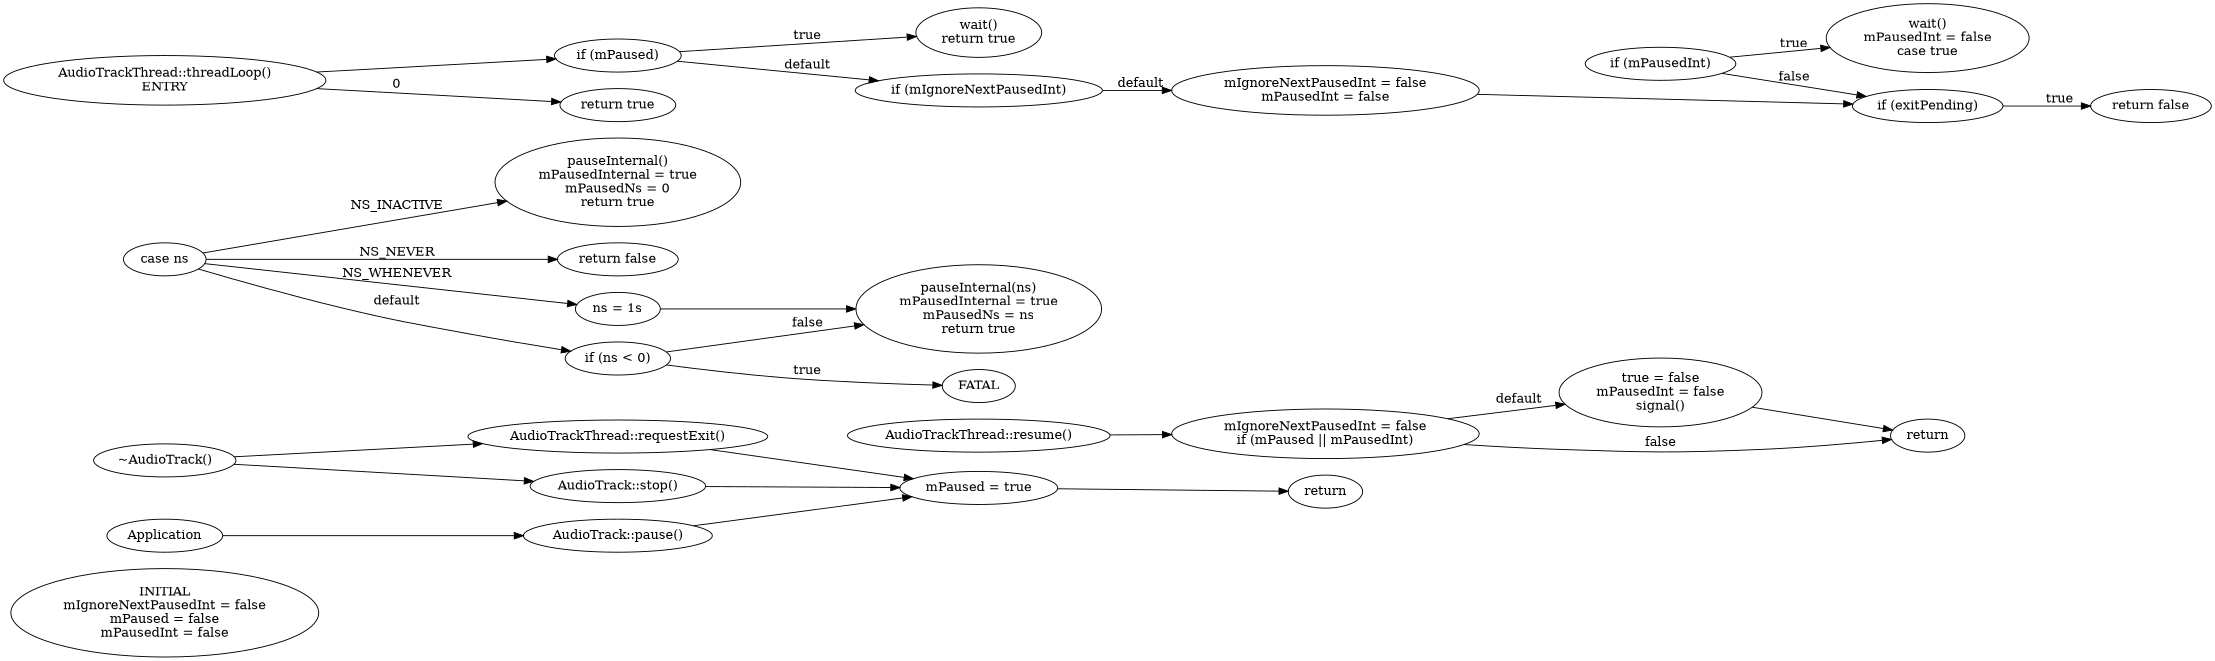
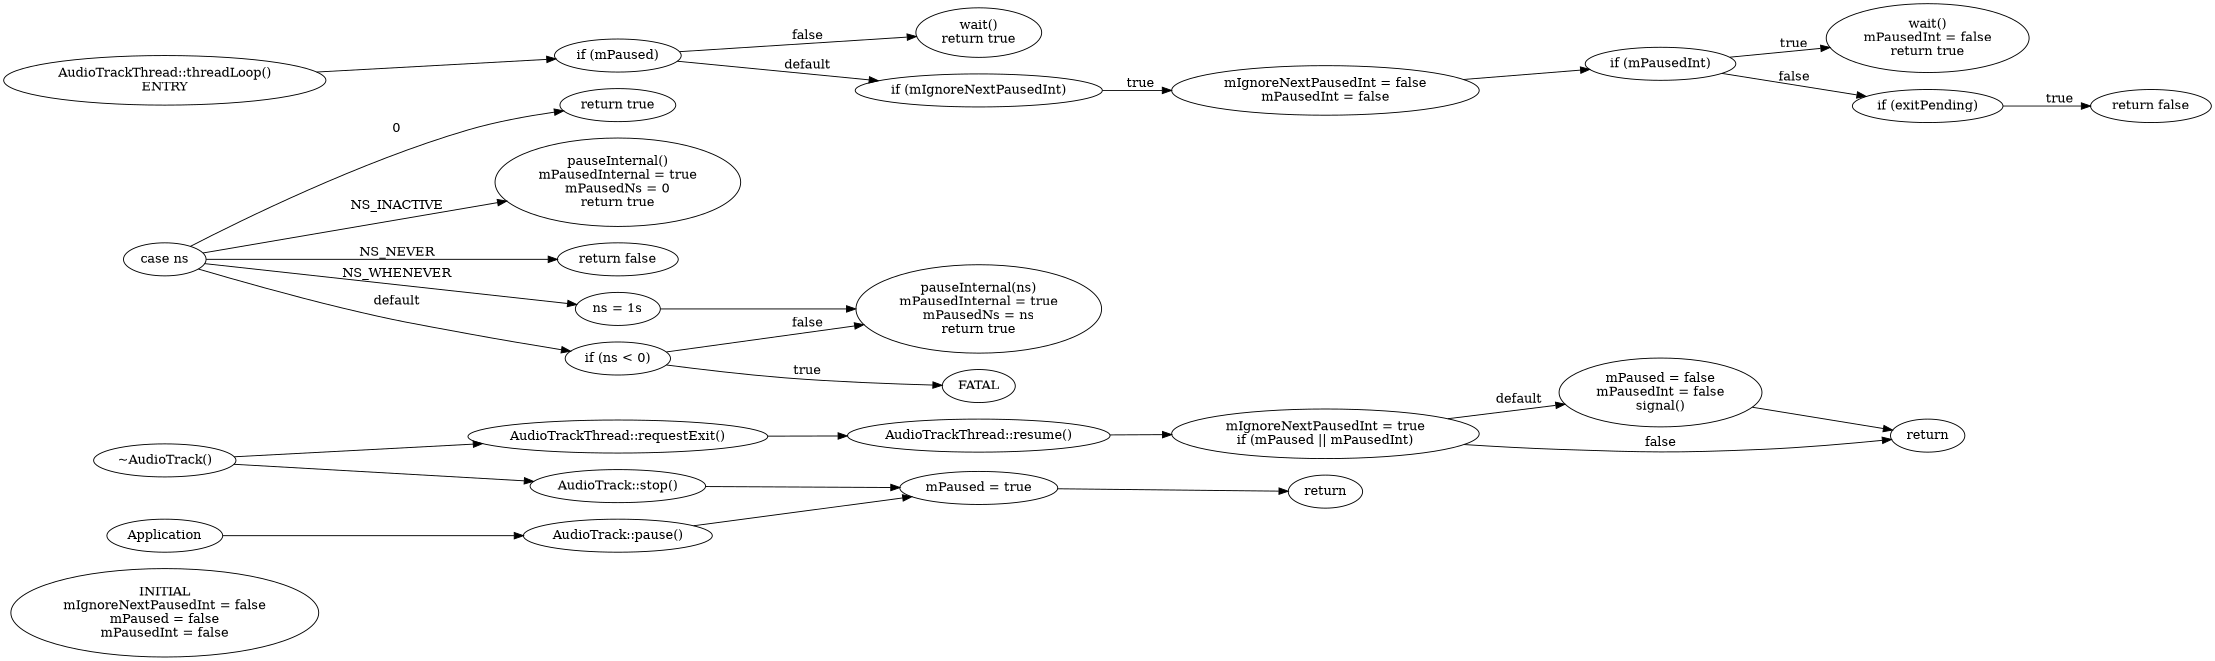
edge "if (mPaused)" -> "wait() return true": label "true" -> "false"
node "wait() mPausedInt = false case true": label "wait() mPausedInt = false case true" -> "wait() mPausedInt = false return true"
edge "if (mIgnoreNextPausedInt)" -> "mIgnoreNextPausedInt = false mPausedInt = false": label "default" -> "true"
edge "AudioTrackThread::threadLoop() ENTRY" -> "return true": now "case ns" -> "return true"
edge "mIgnoreNextPausedInt = false mPausedInt = false" -> "if (exitPending)": now "mIgnoreNextPausedInt = false mPausedInt = false" -> "if (mPausedInt)"
node "true = false mPausedInt = false signal()": label "true = false mPausedInt = false signal()" -> "mPaused = false mPausedInt = false signal()"
node "mIgnoreNextPausedInt = false if (mPaused || mPausedInt)": label "mIgnoreNextPausedInt = false if (mPaused || mPausedInt)" -> "mIgnoreNextPausedInt = true if (mPaused || mPausedInt)"
edge "AudioTrackThread::requestExit()" -> "mPaused = true": now "AudioTrackThread::requestExit()" -> "AudioTrackThread::resume()"
